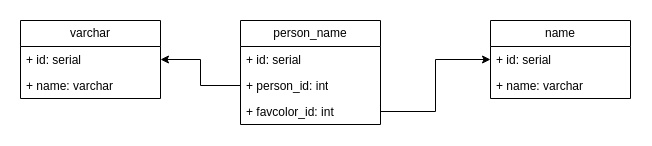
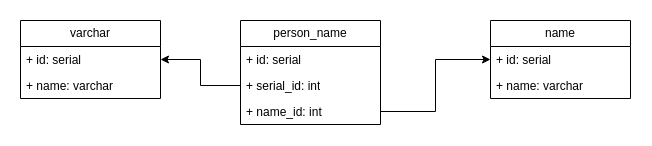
node "+ person_id: int": label "+ person_id: int" -> "+ serial_id: int"
node "+ favcolor_id: int": label "+ favcolor_id: int" -> "+ name_id: int"
